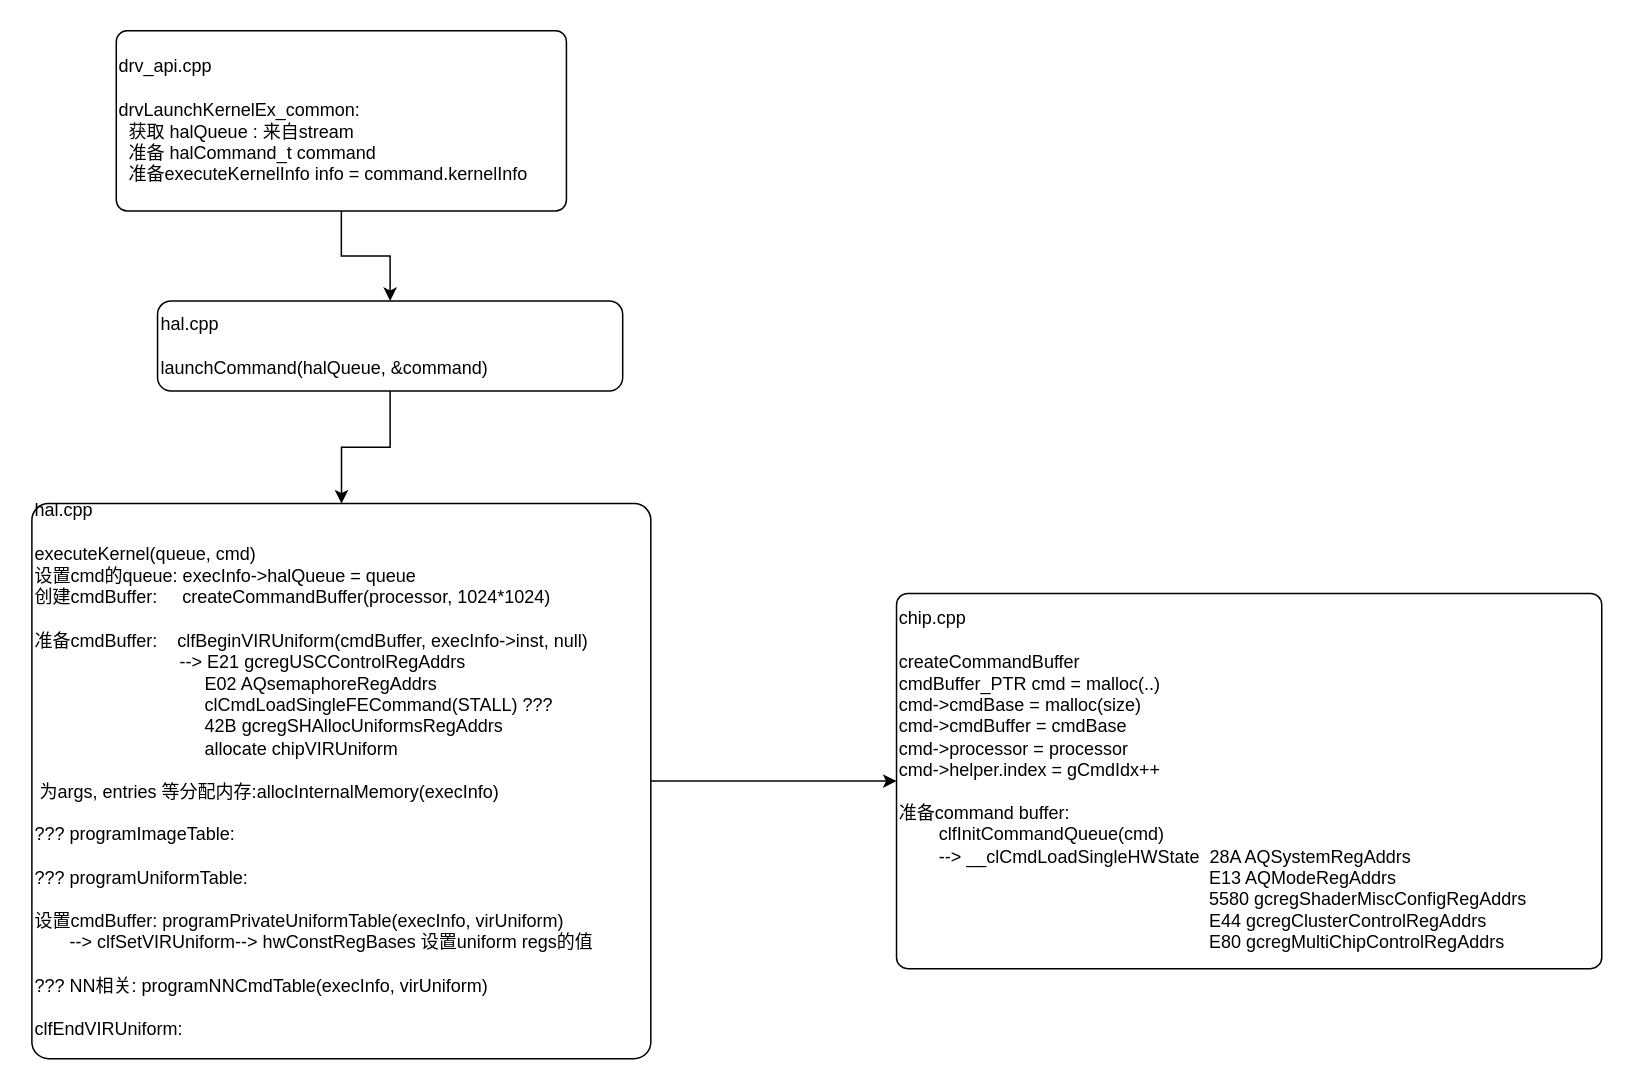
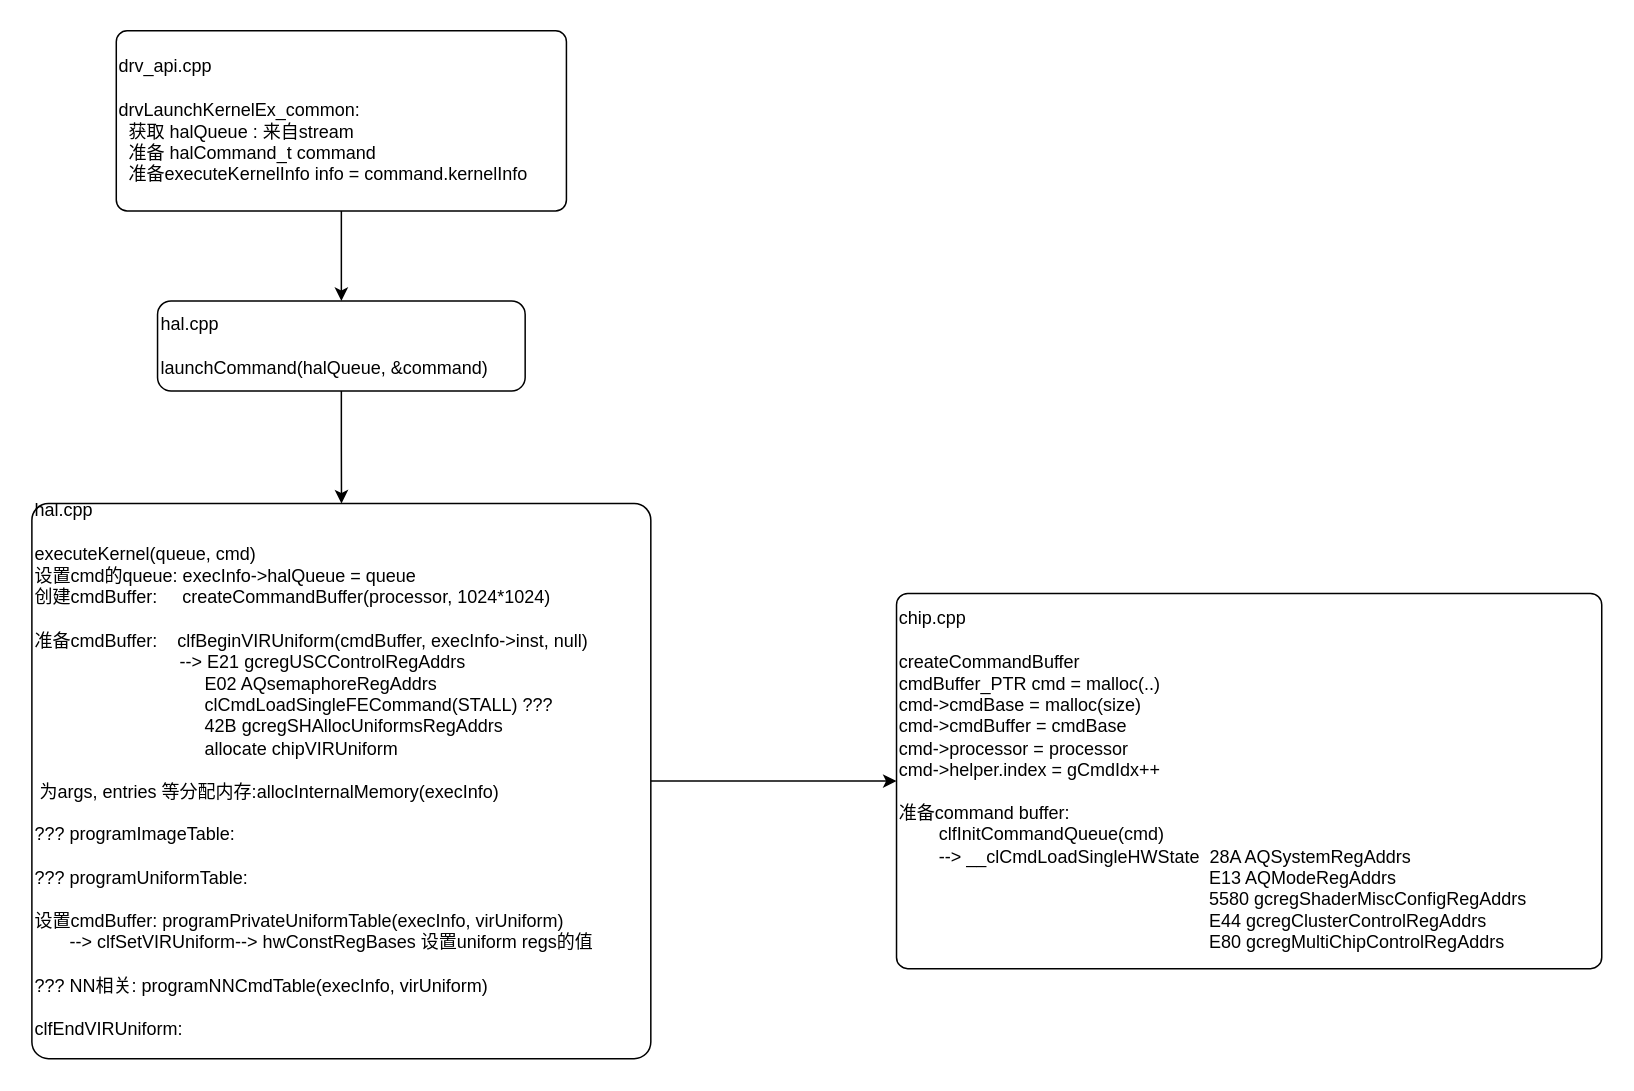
node "hal.cpp launchCommand(halQueue, &command)": size 465x90 -> 368x90
